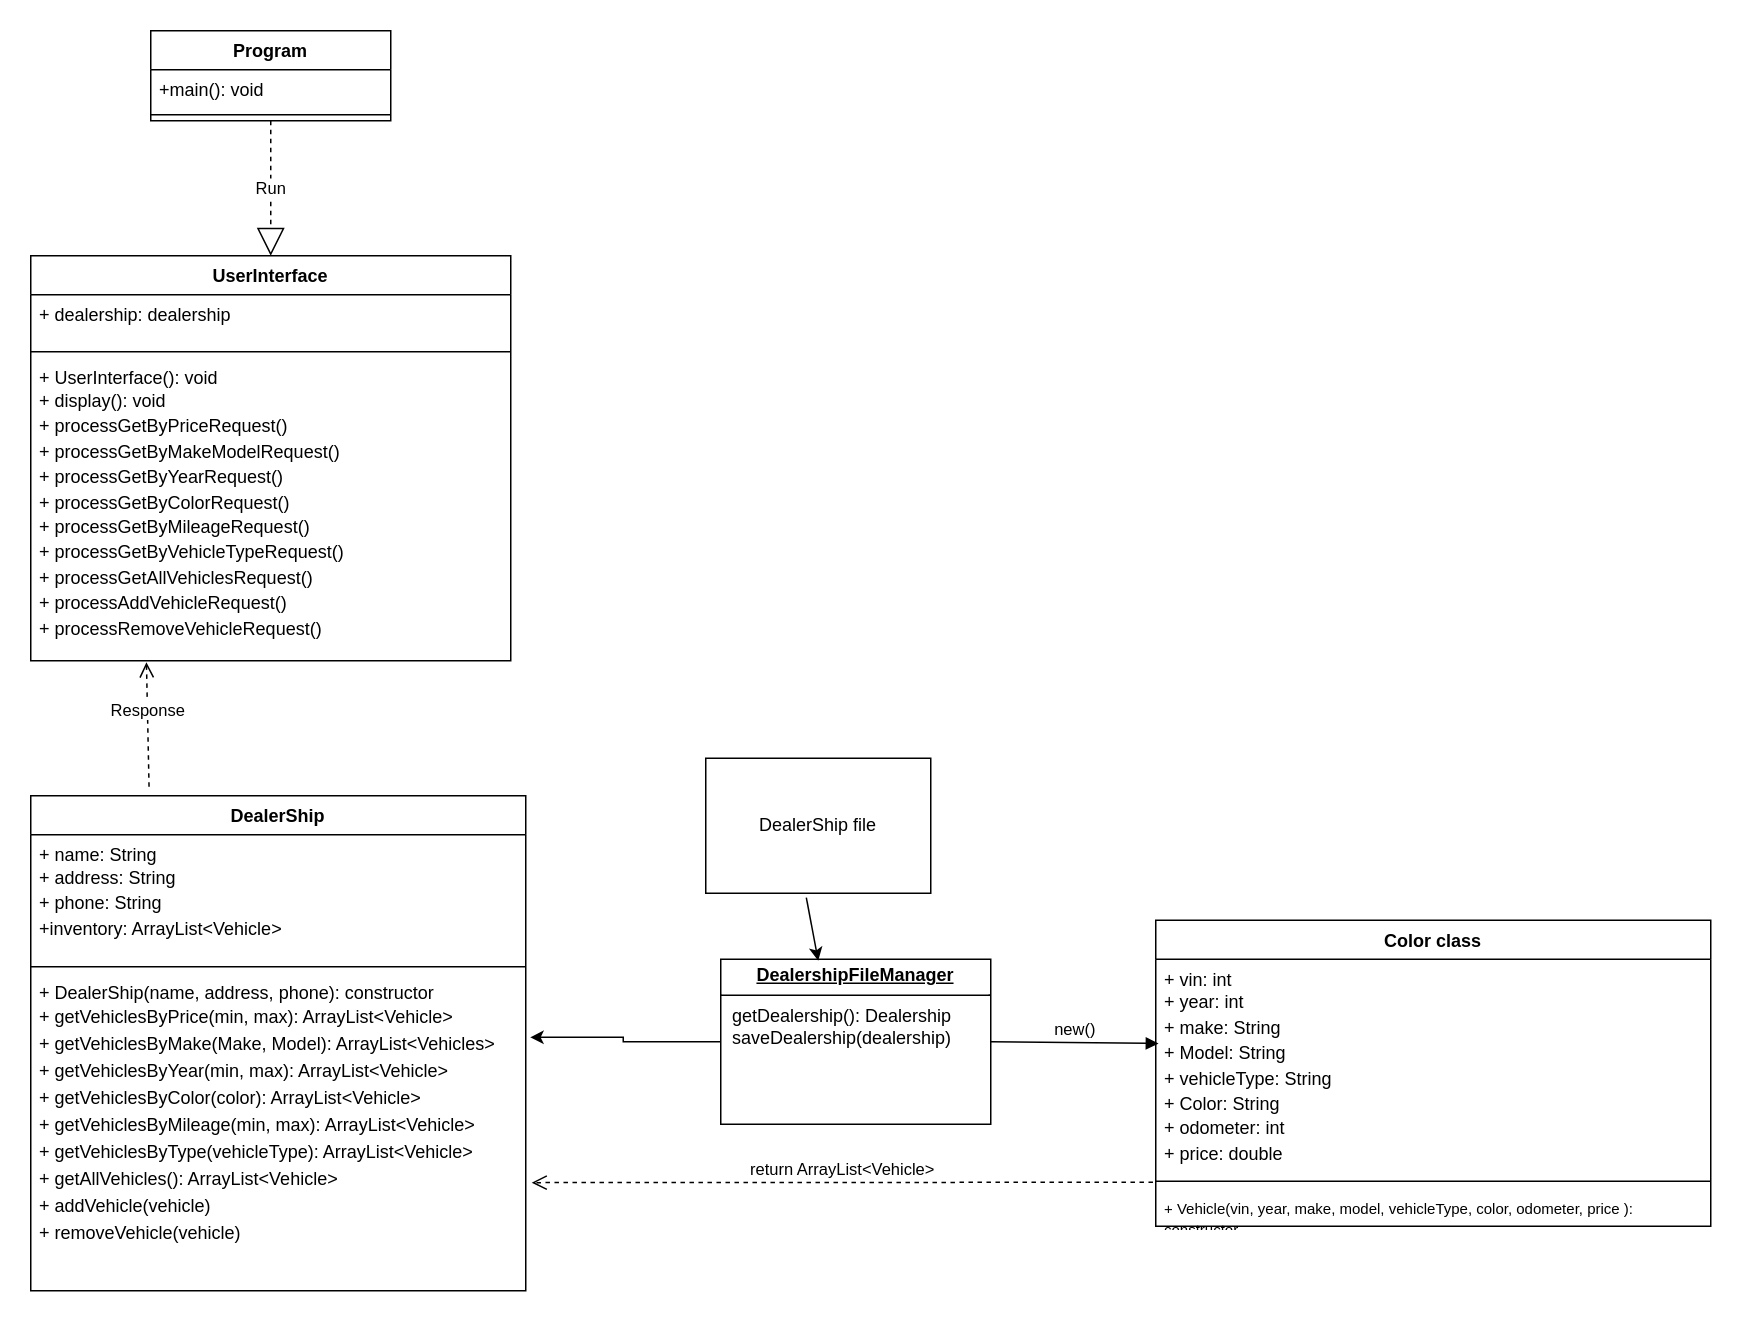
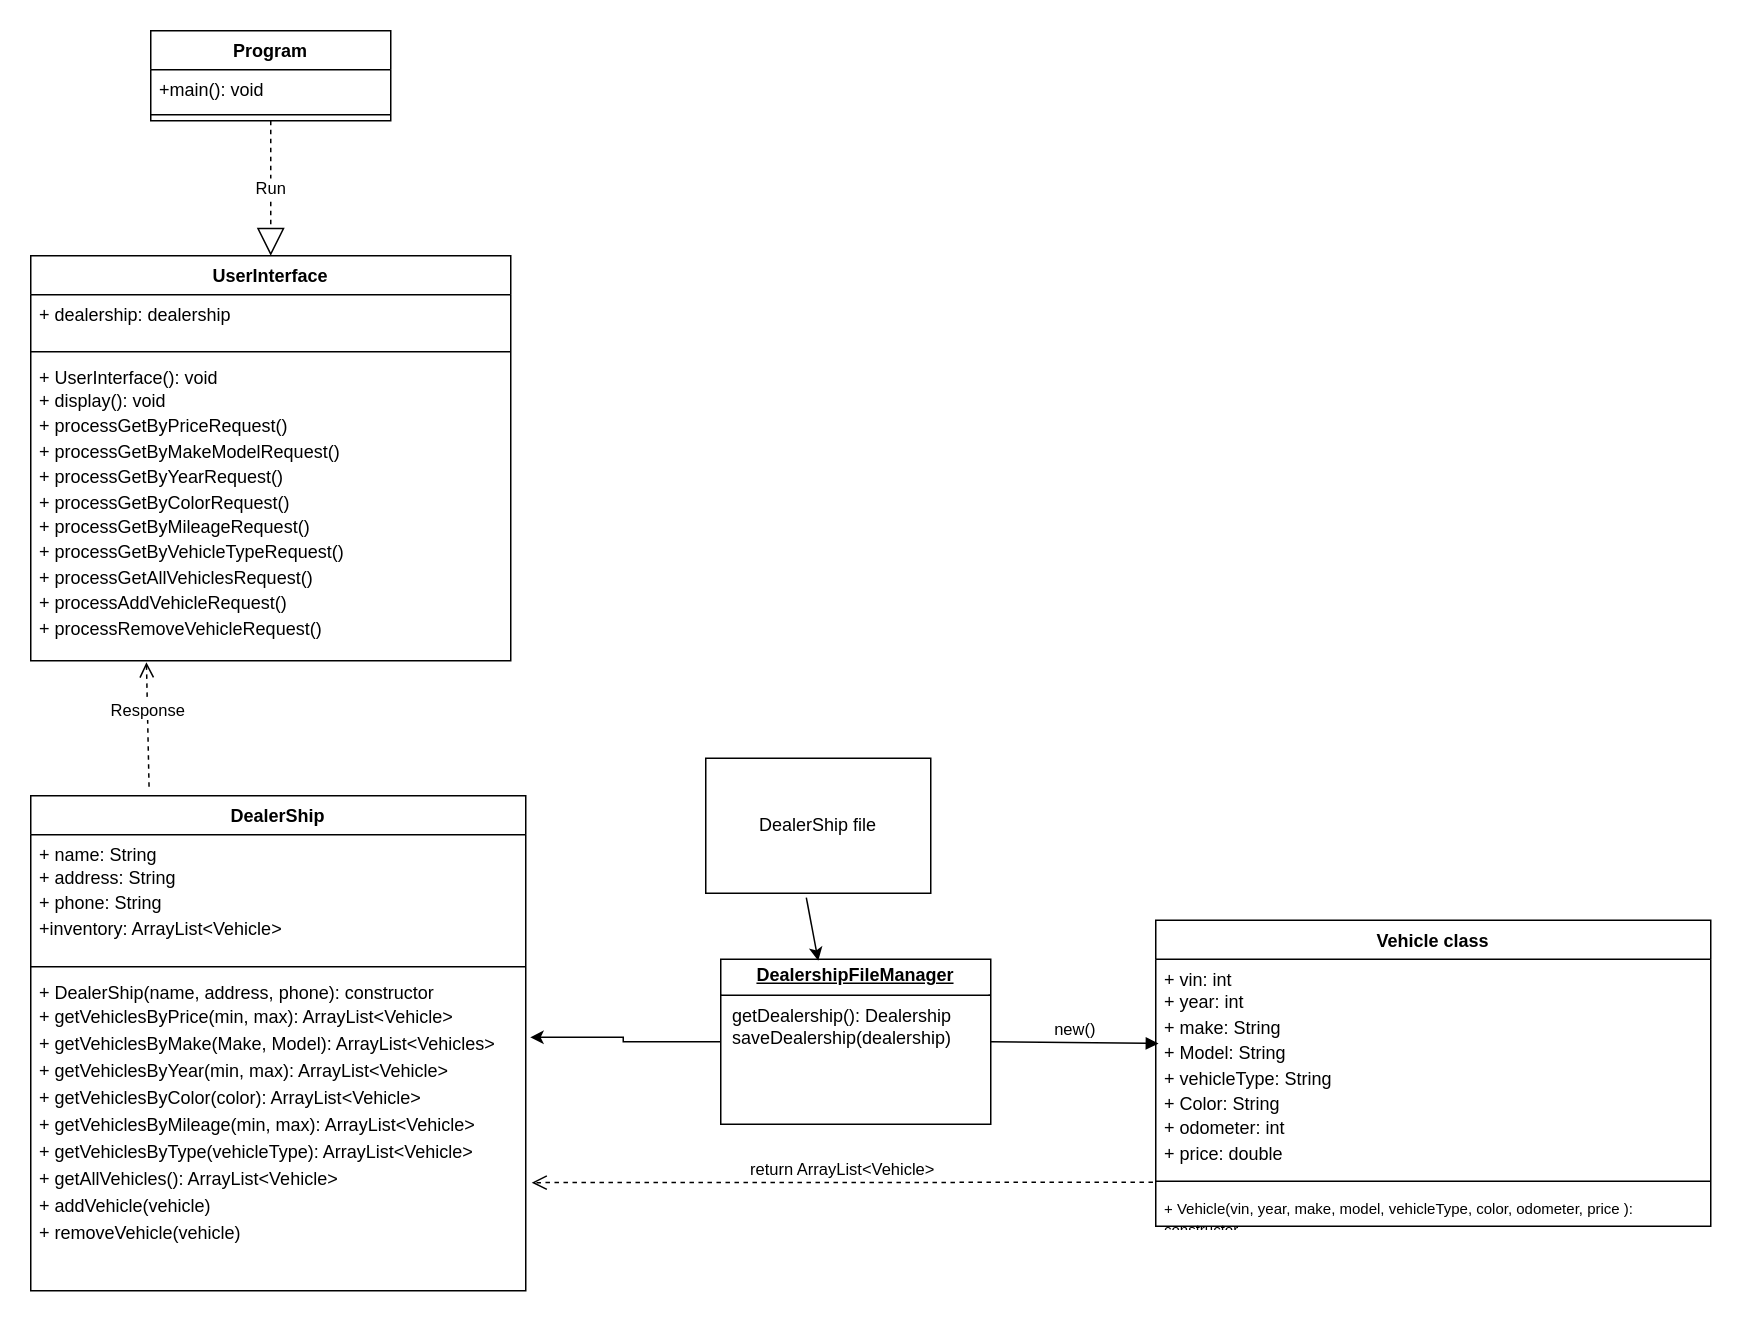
node "Color class": label "Color class" -> "Vehicle class"
